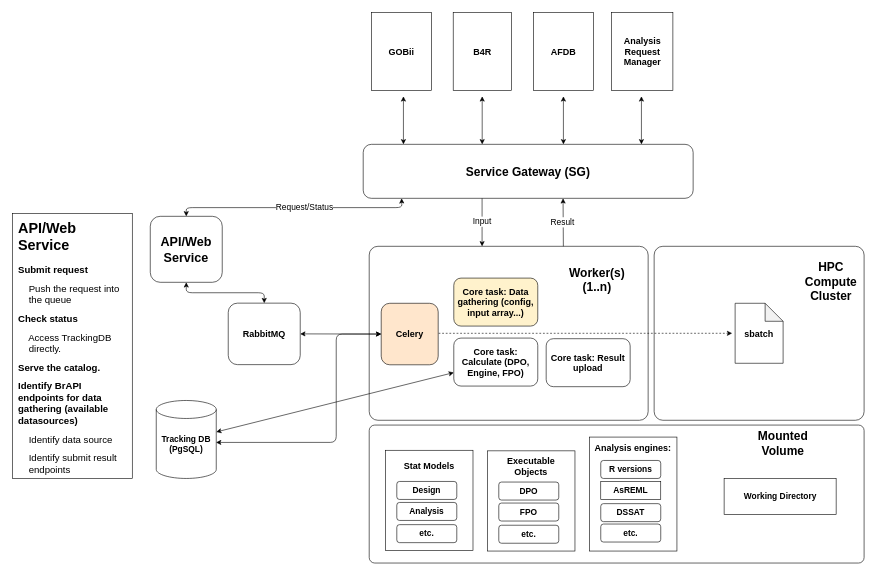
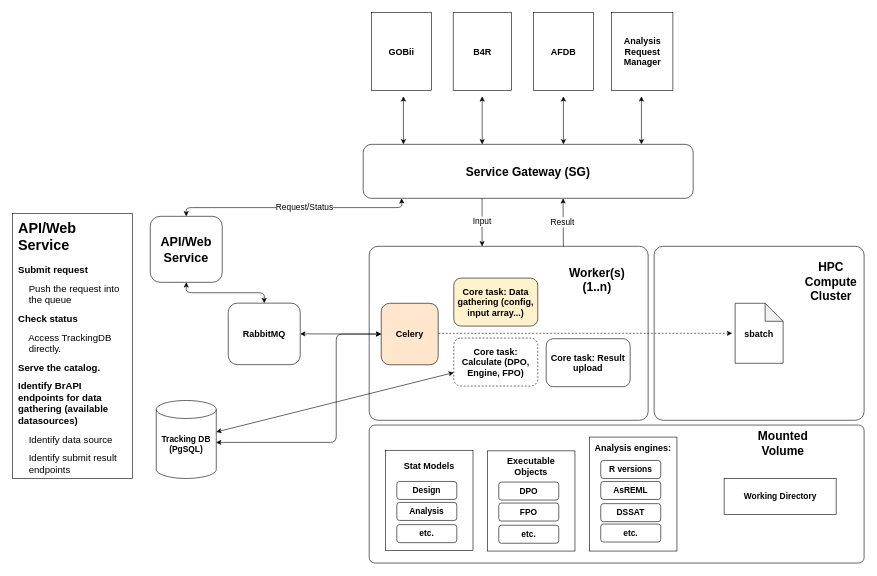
node "Core task: Calculate (DPO, Engine, FPO)": style solid -> dashed
node "AsREML": shape rectangle -> rounded rectangle
